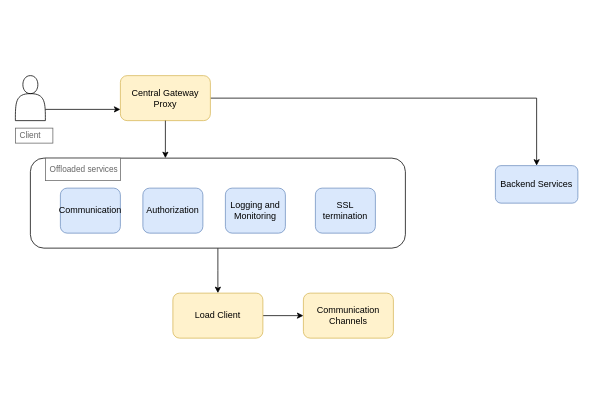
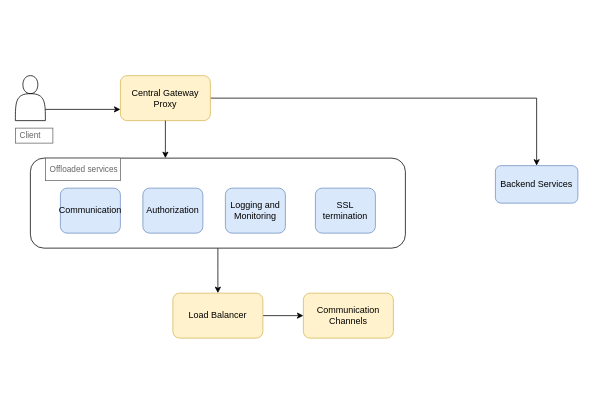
node "Load Client": label "Load Client" -> "Load Balancer"
